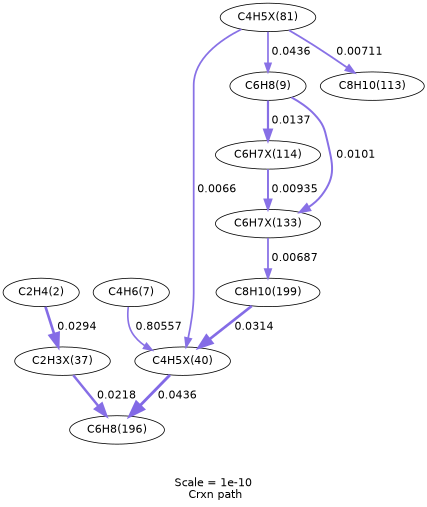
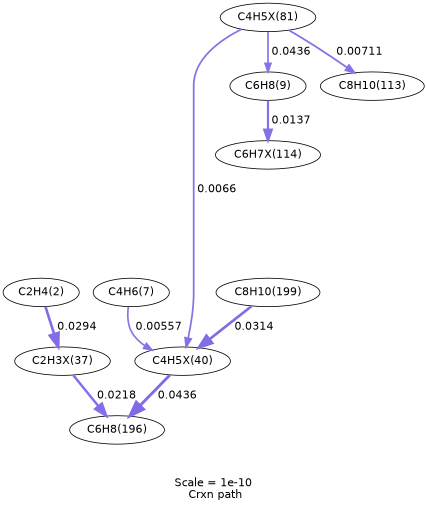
node "C6H7X(133)": removed
edge "C4H6(7)" -> "C4H5X(40)": label " 0.80557" -> " 0.00557"
